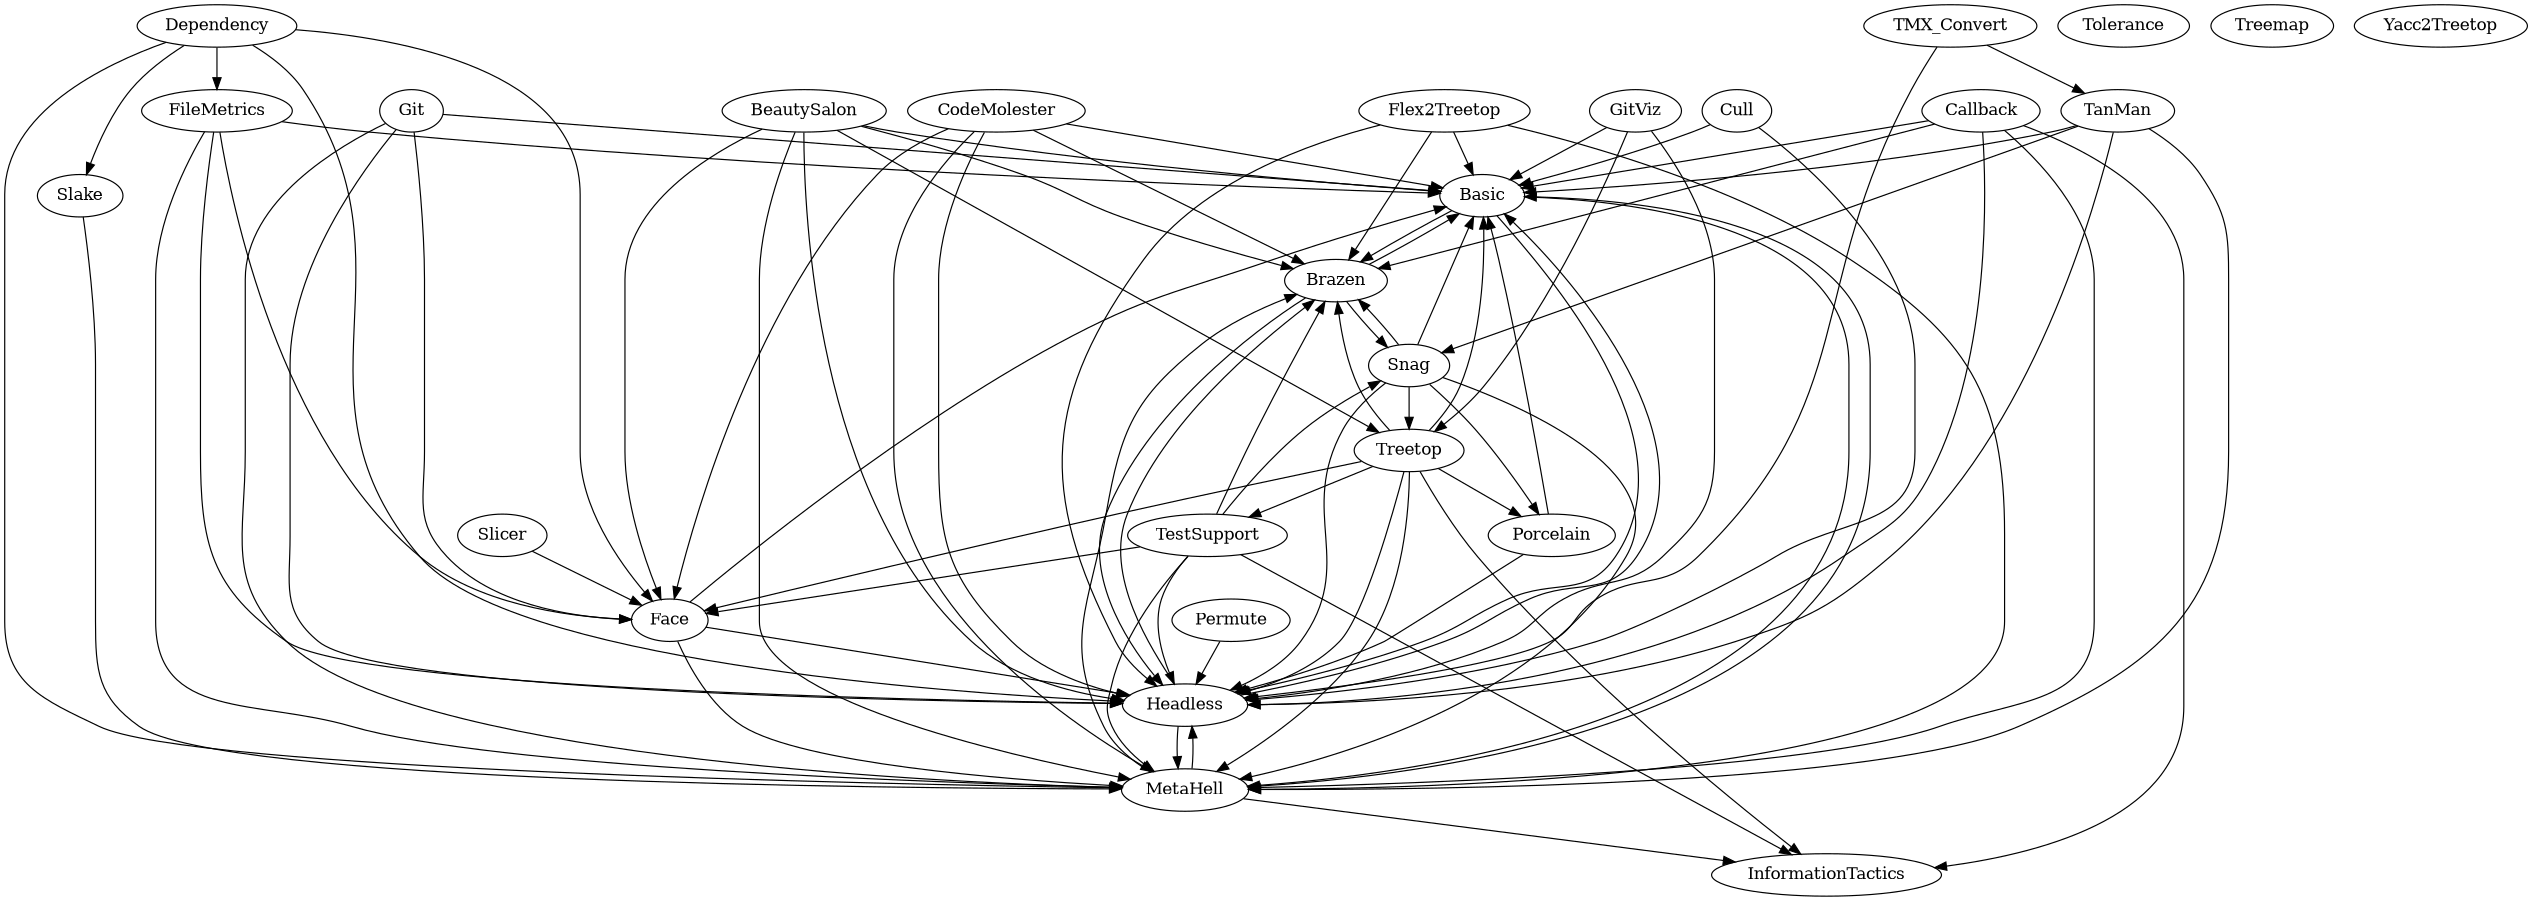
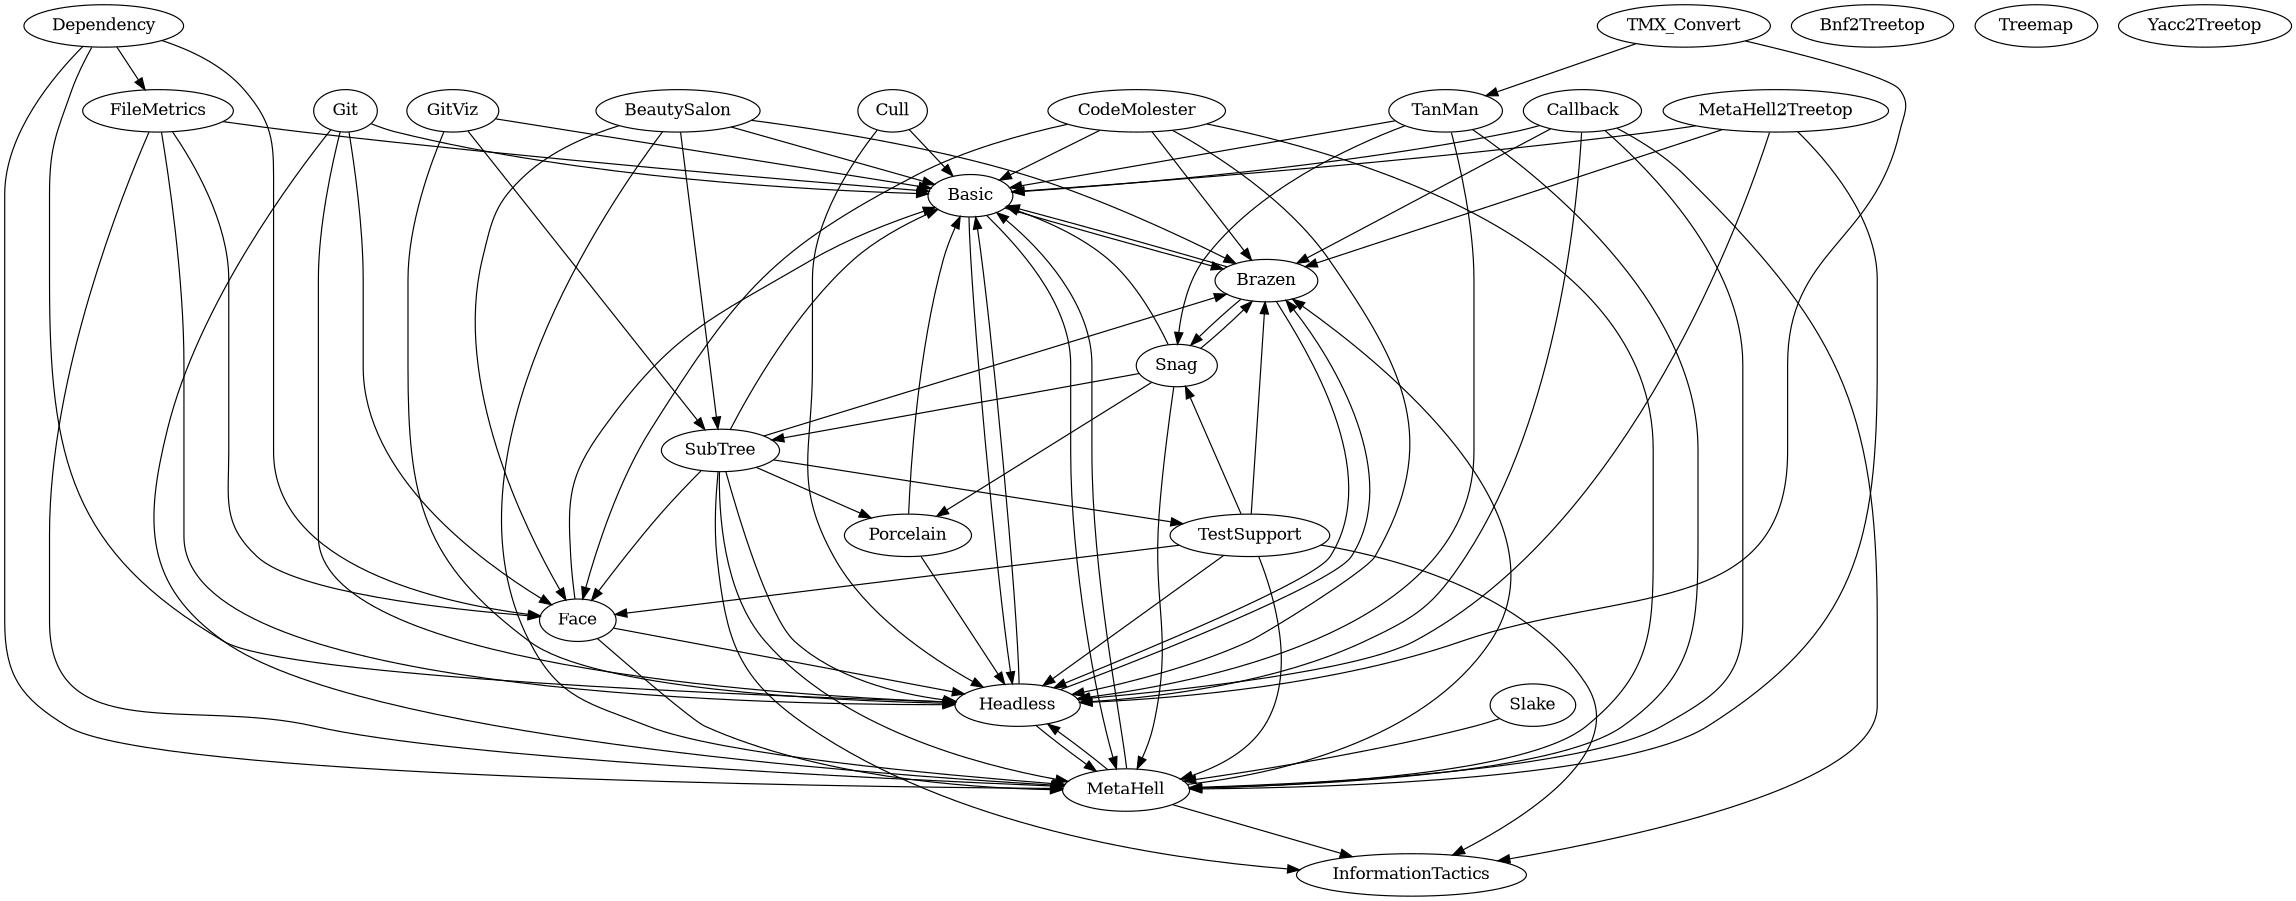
node "Bnf2Treetop": added
node "Tolerance": removed
edge "Dependency" -> "Slake": removed
node "Flex2Treetop": label "Flex2Treetop" -> "MetaHell2Treetop"
node "Treetop": label "Treetop" -> "SubTree"
edge "BeautySalon" -> "Headless": removed
node "Slicer": removed
edge "Snag" -> "Headless": removed
node "Permute": removed
